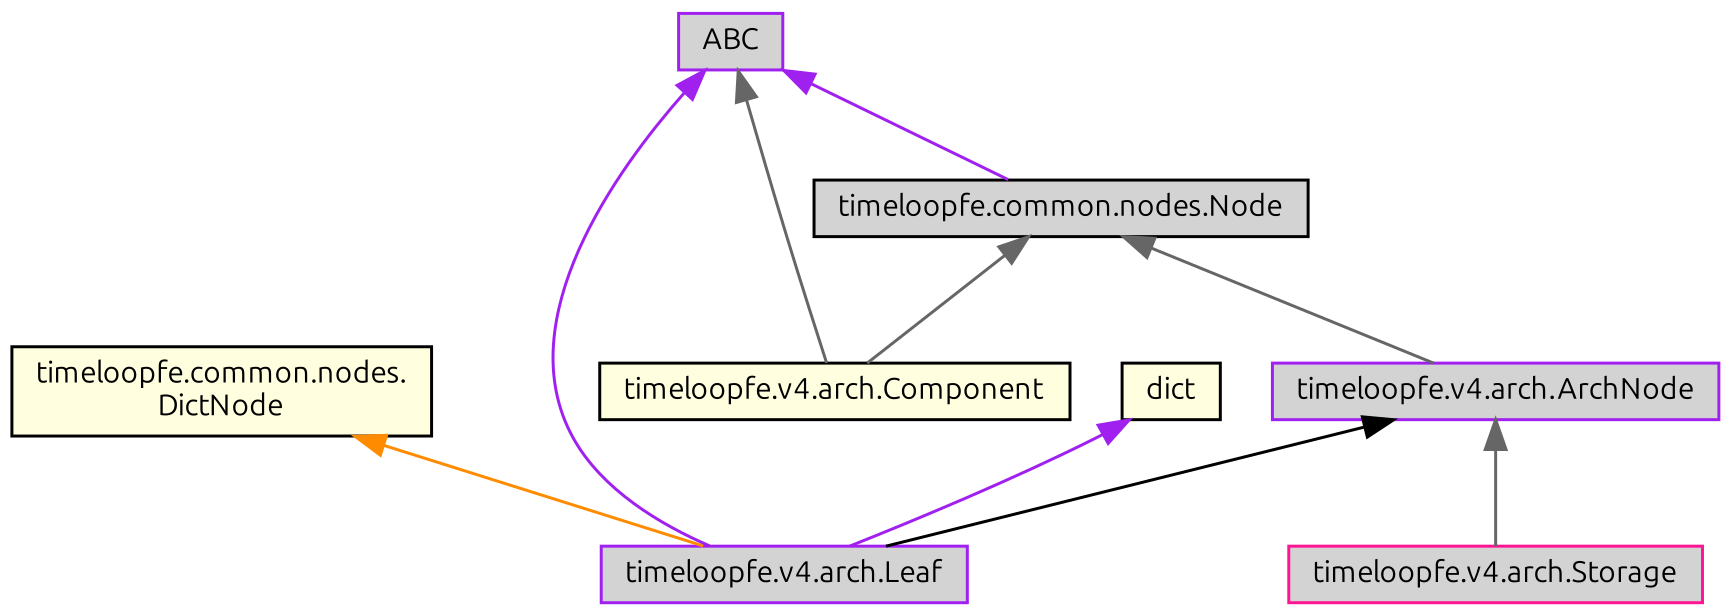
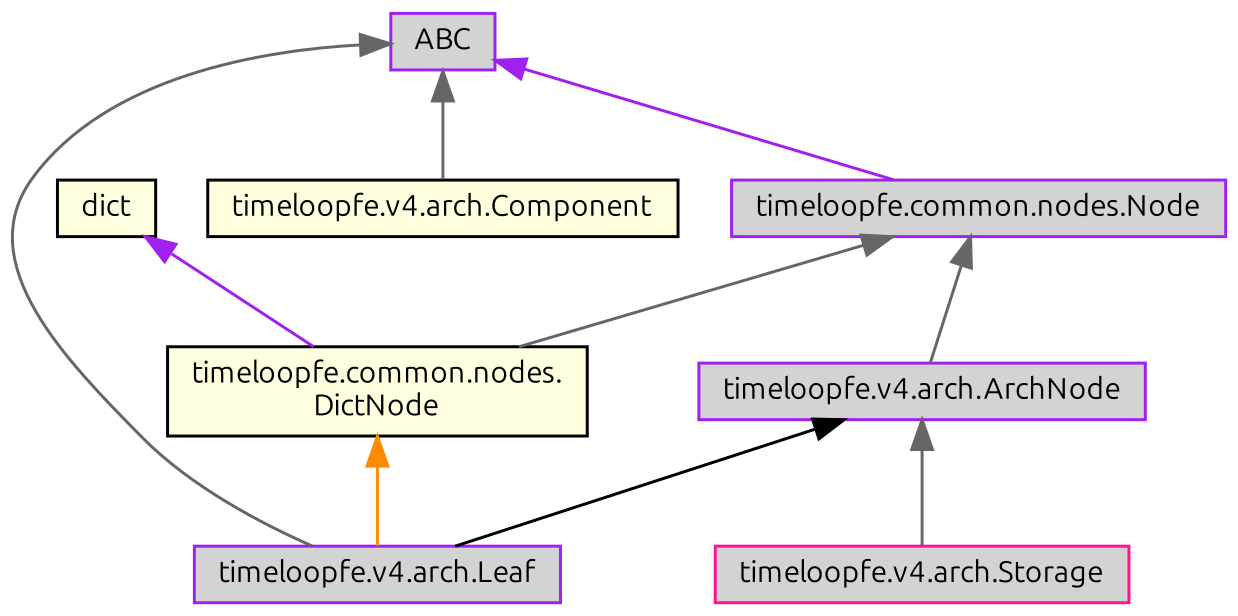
node "timeloopfe.common.nodes.Node": color black -> purple
edge "timeloopfe.v4.arch.Component" -> "timeloopfe.common.nodes.Node": now "timeloopfe.common.nodes. DictNode" -> "timeloopfe.common.nodes.Node"
edge "timeloopfe.v4.arch.Leaf" -> "ABC": color purple -> gray40
edge "timeloopfe.v4.arch.Leaf" -> "dict": now "timeloopfe.common.nodes. DictNode" -> "dict"
